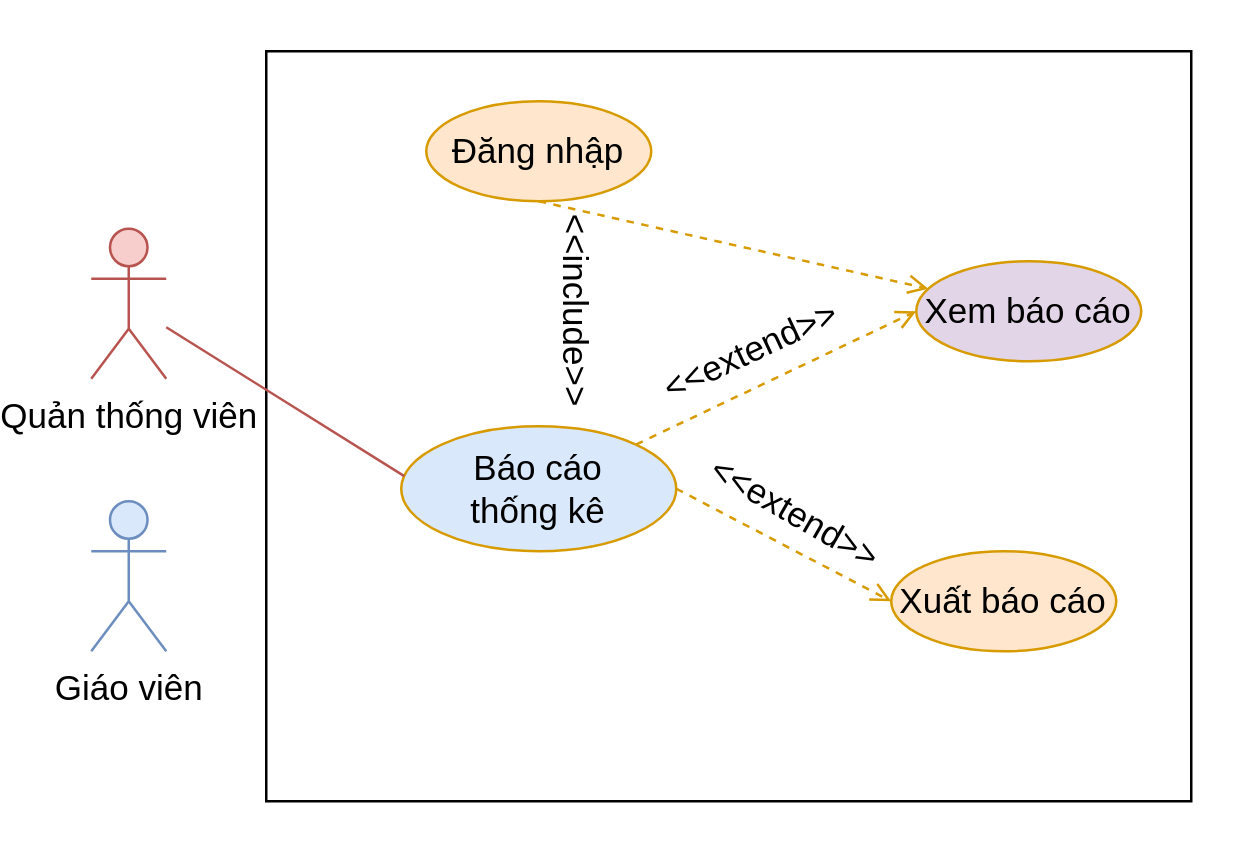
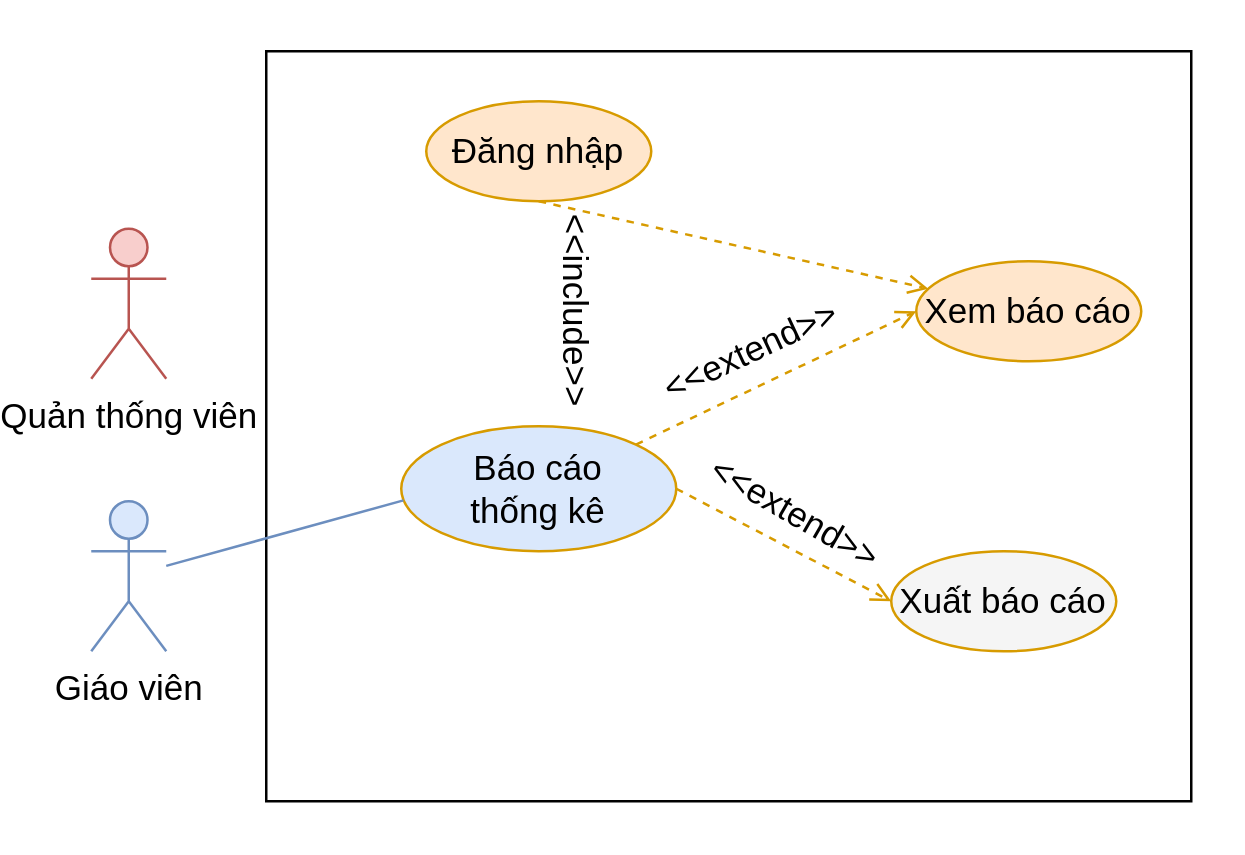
node "Xem báo cáo": fillcolor #e1d5e7 -> #ffe6cc
edge "Quản thống viên" -- "Báo cáo thống kê": removed
edge "Báo cáo thống kê" -- "Giáo viên": added
node "Xuất báo cáo": fillcolor #ffe6cc -> #f5f5f5
